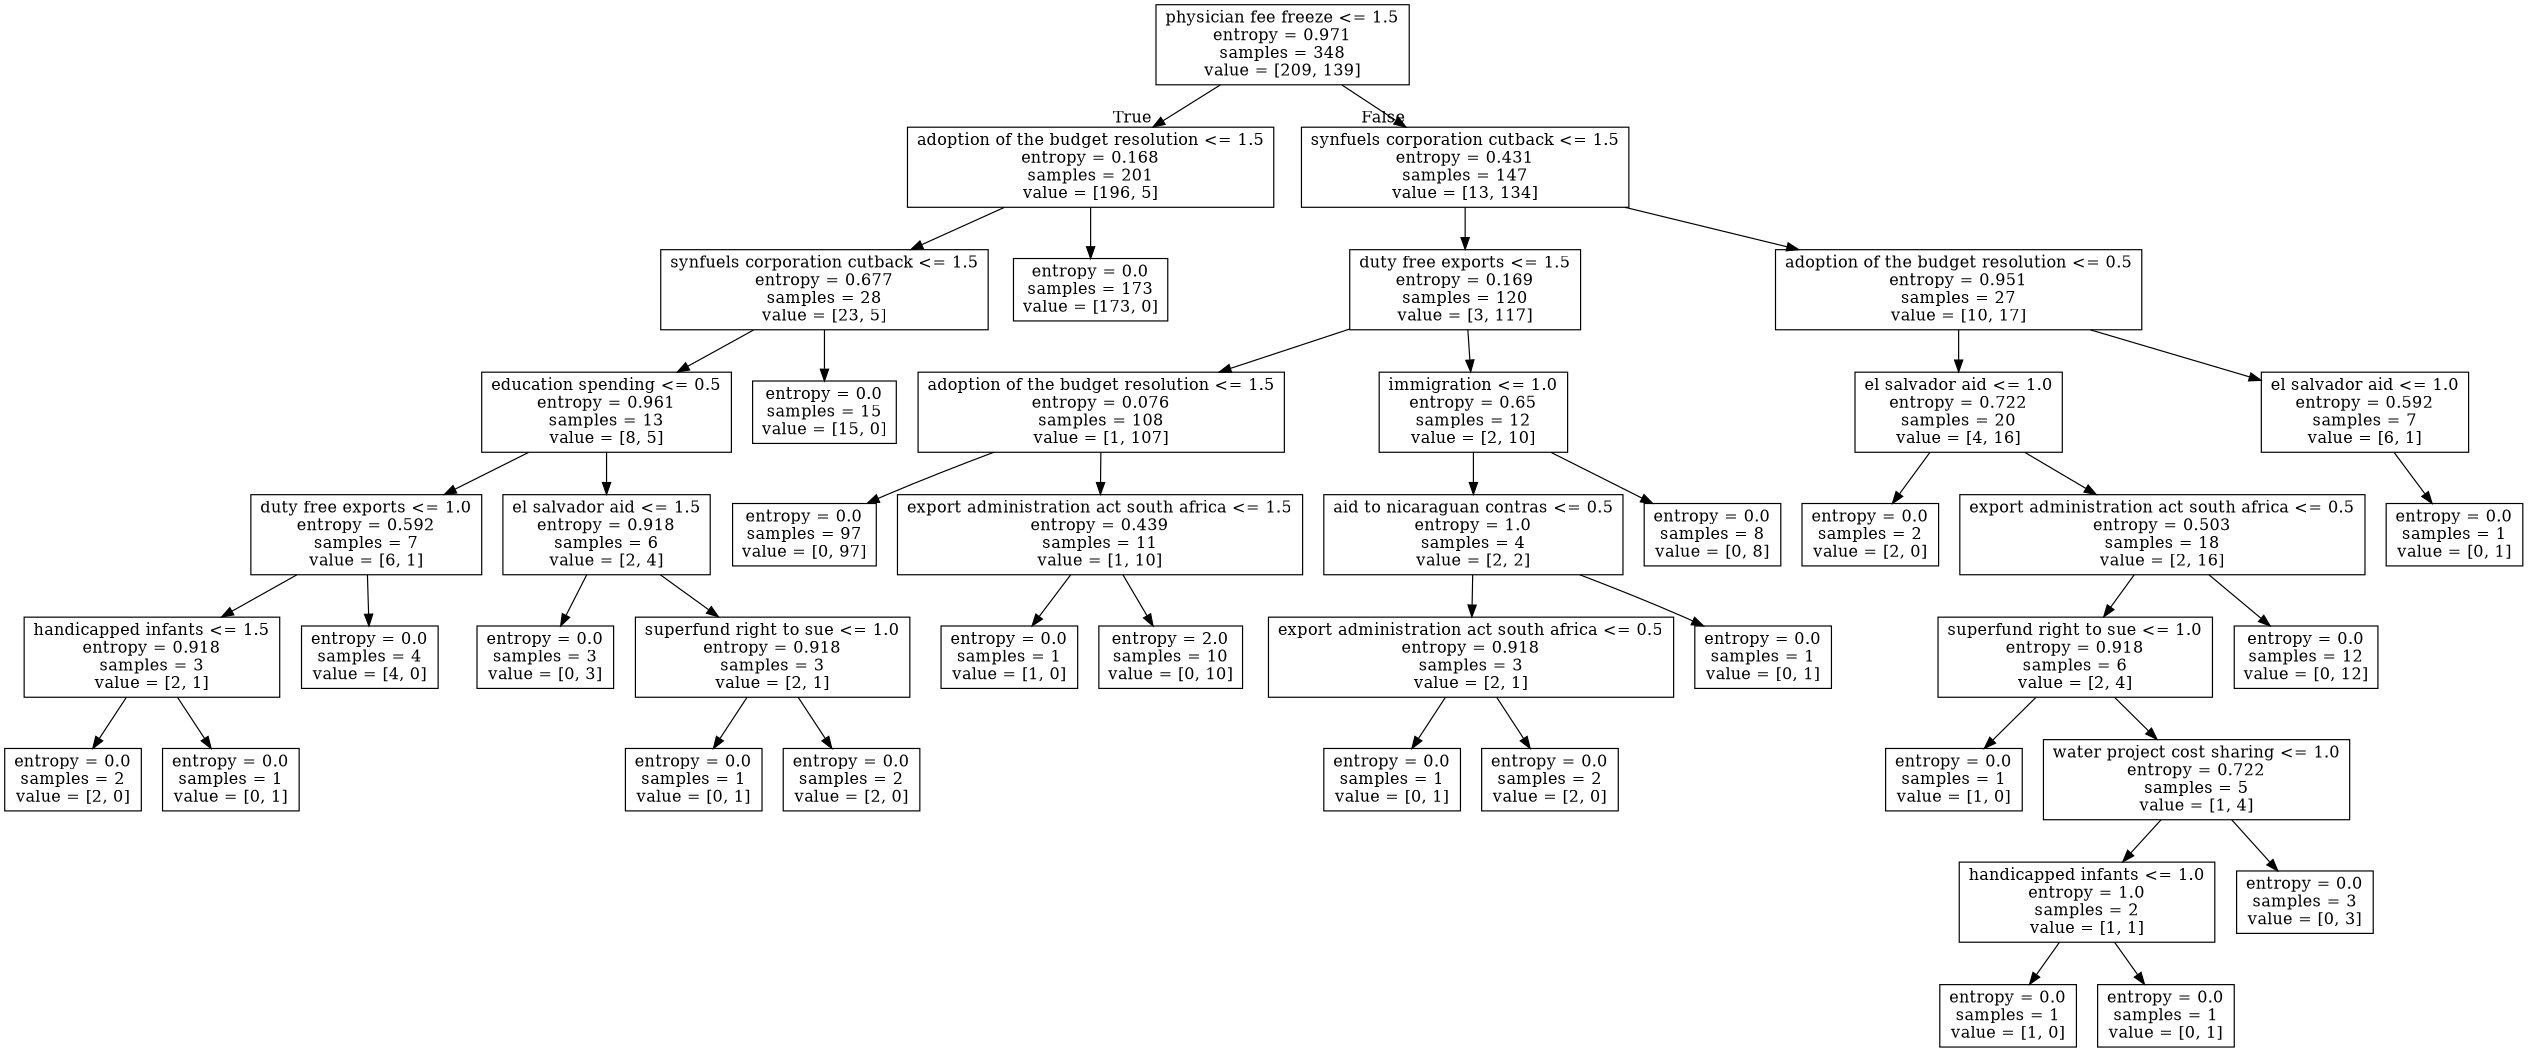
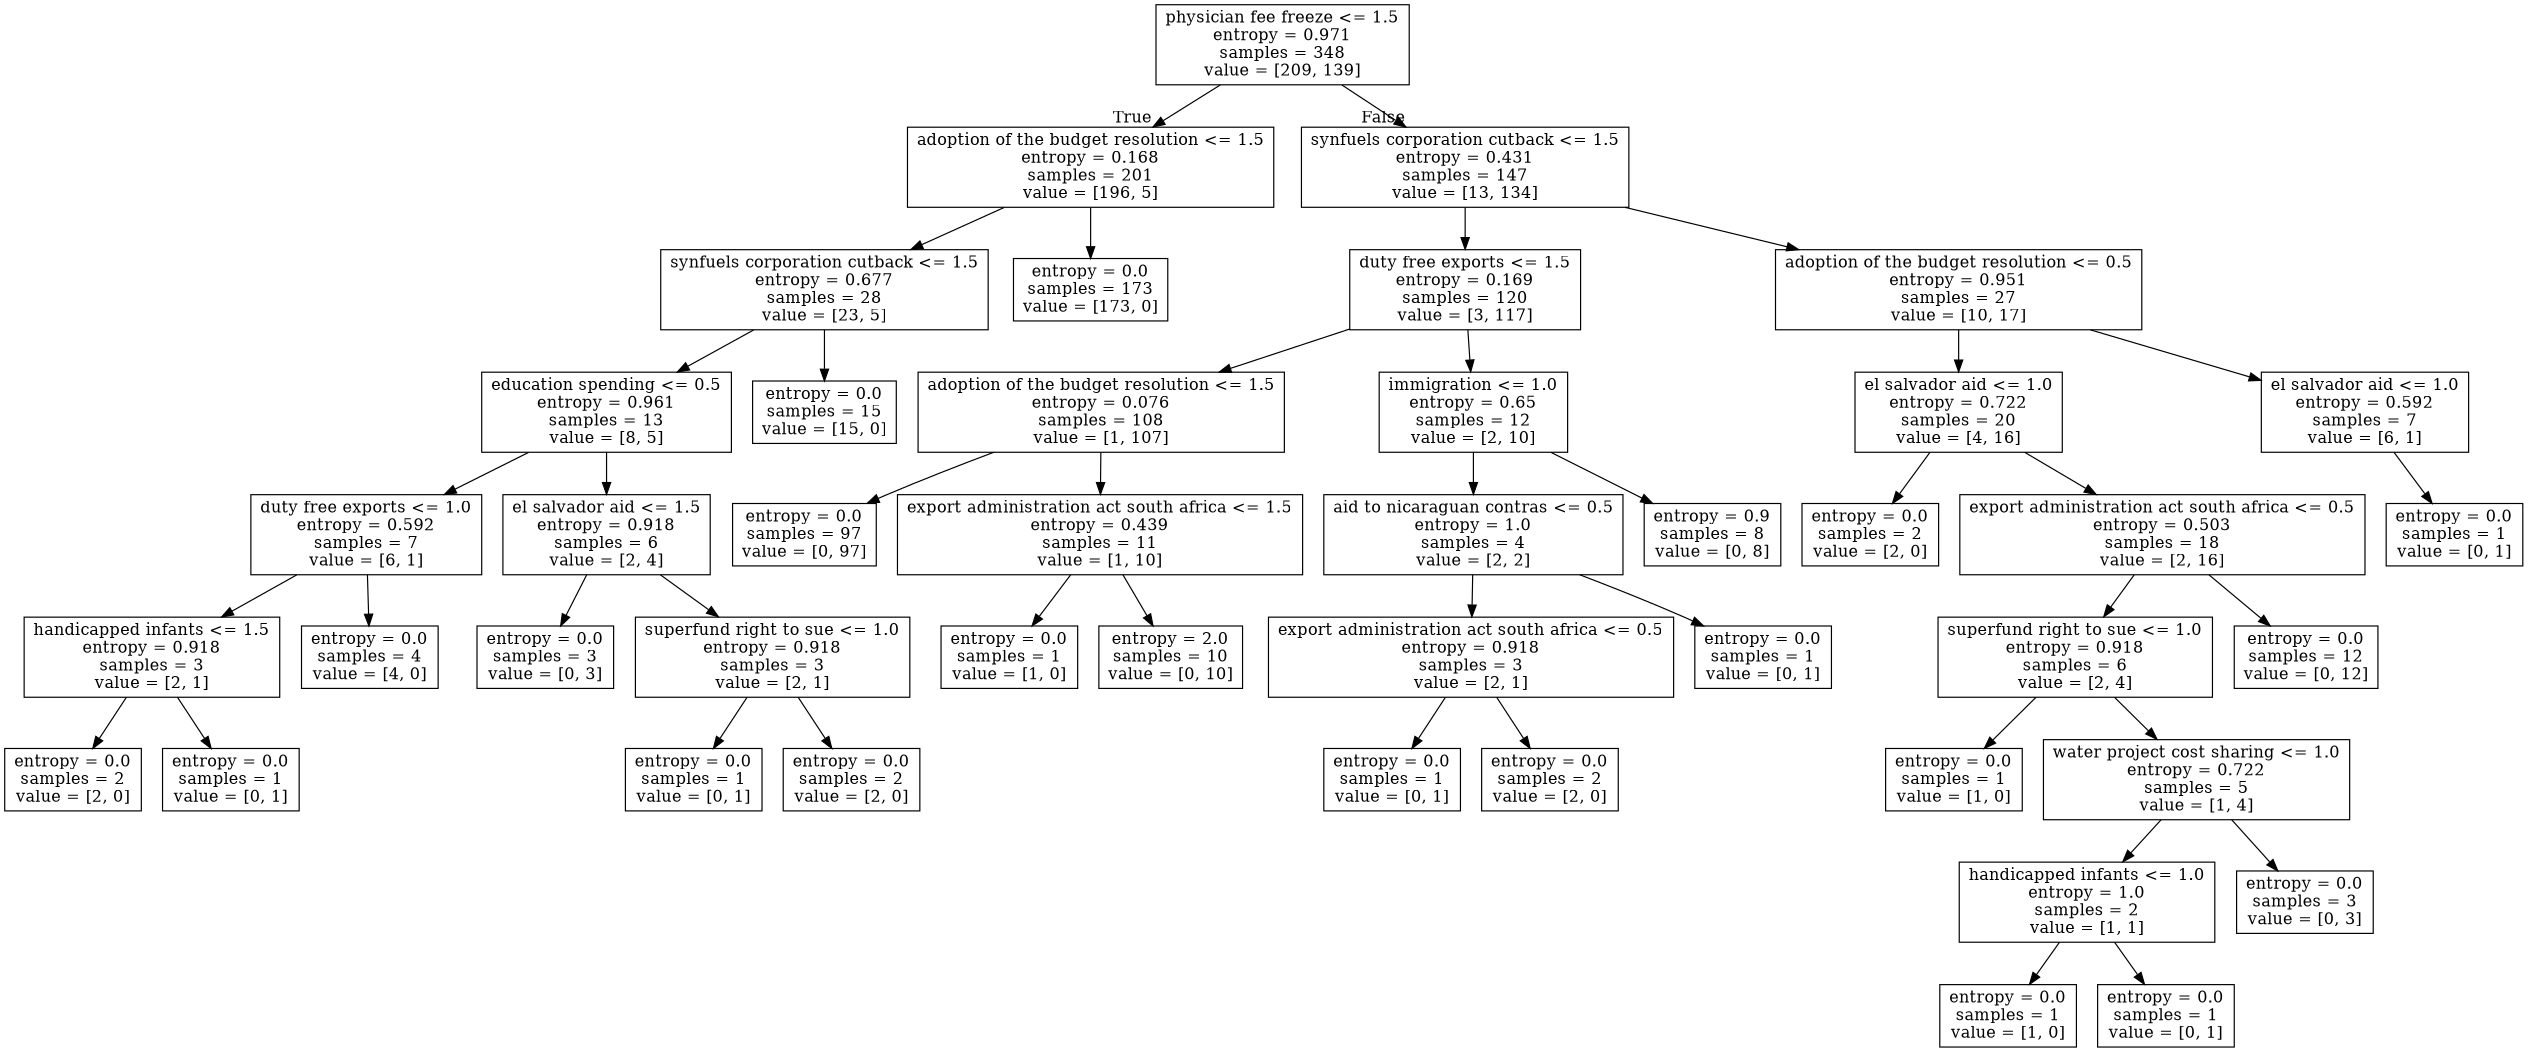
node "entropy = 0.0 samples = 8 value = [0, 8]": label "entropy = 0.0 samples = 8 value = [0, 8]" -> "entropy = 0.9 samples = 8 value = [0, 8]"
